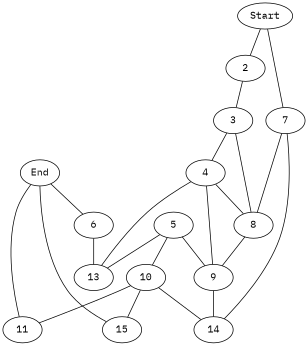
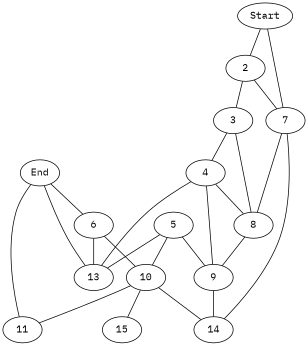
edge "2" -- "7": added
edge "6" -- "10": added
edge "End" -- "15": now "End" -- "13"
